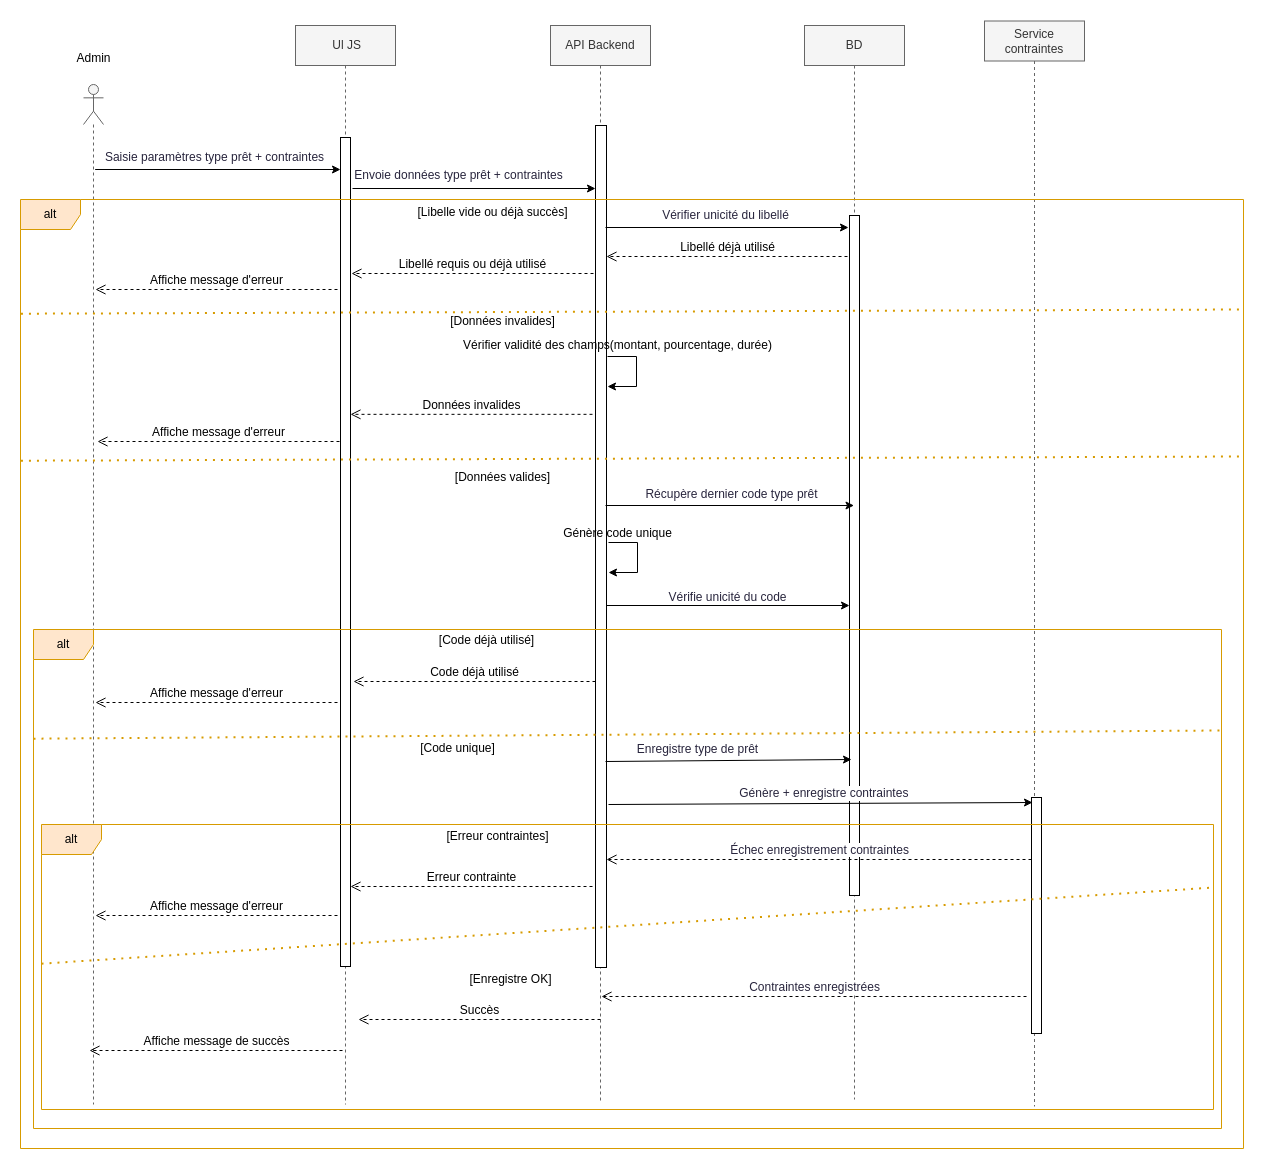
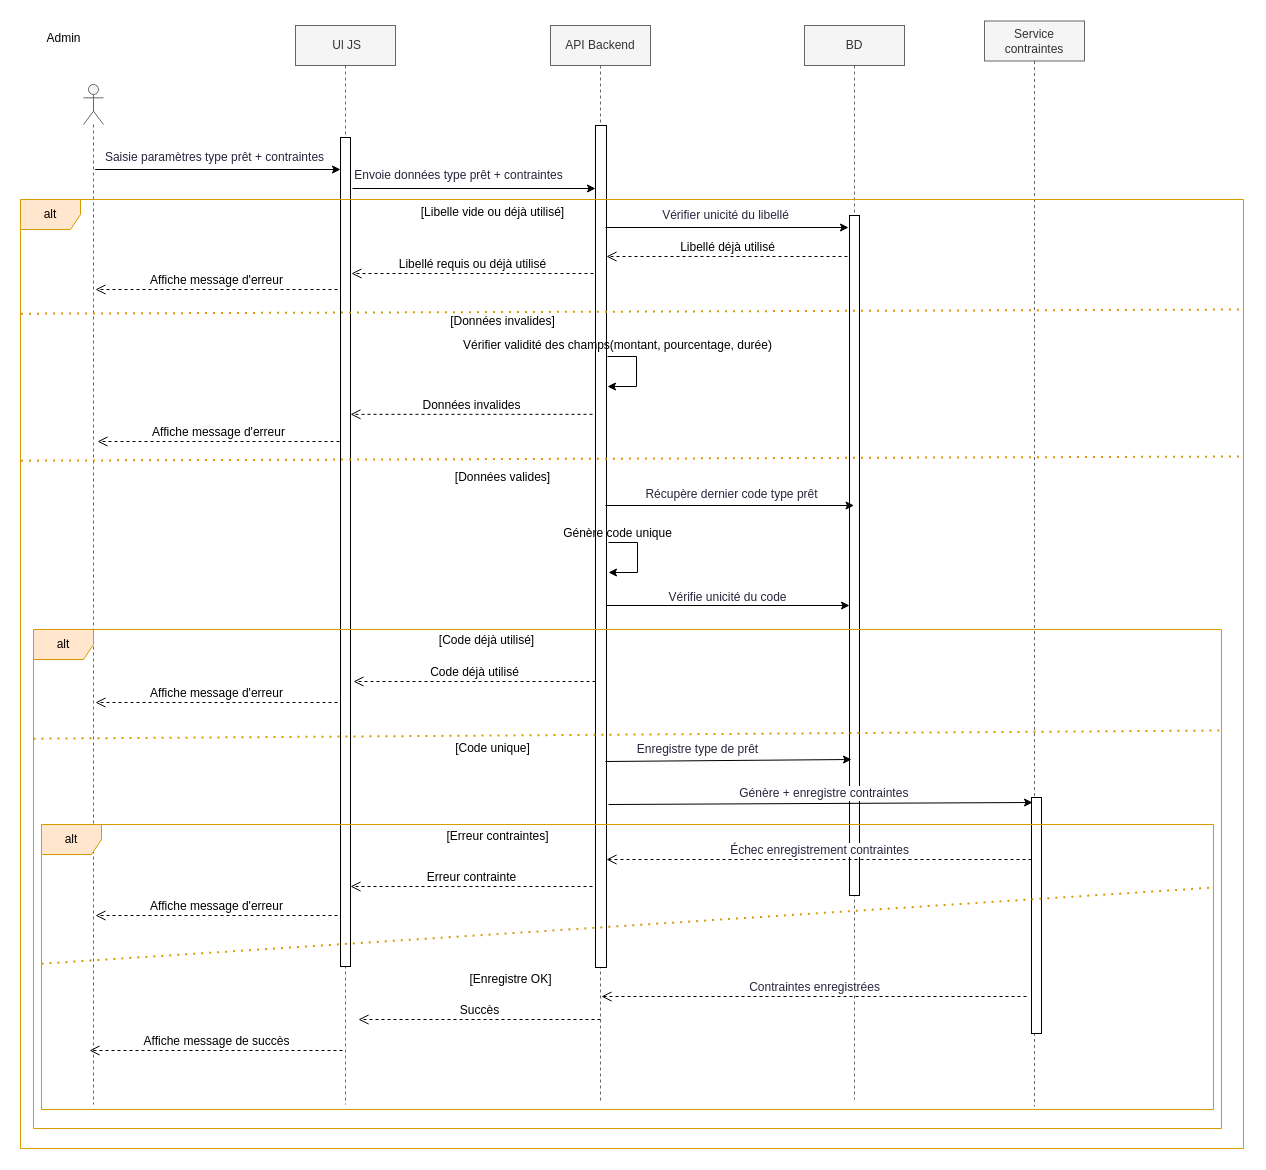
node "Admin": moved (94, 59) -> (64, 39)
node "[Libelle vide ou déjà succès]": label "[Libelle vide ou déjà succès]" -> "[Libelle vide ou déjà utilisé]"
node "[Code unique]": moved (457, 749) -> (492, 749)
